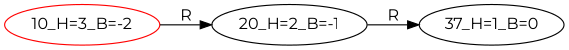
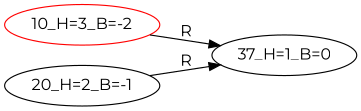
edge "10_H=3_B=-2" -> "20_H=2_B=-1": now "10_H=3_B=-2" -> "37_H=1_B=0"
